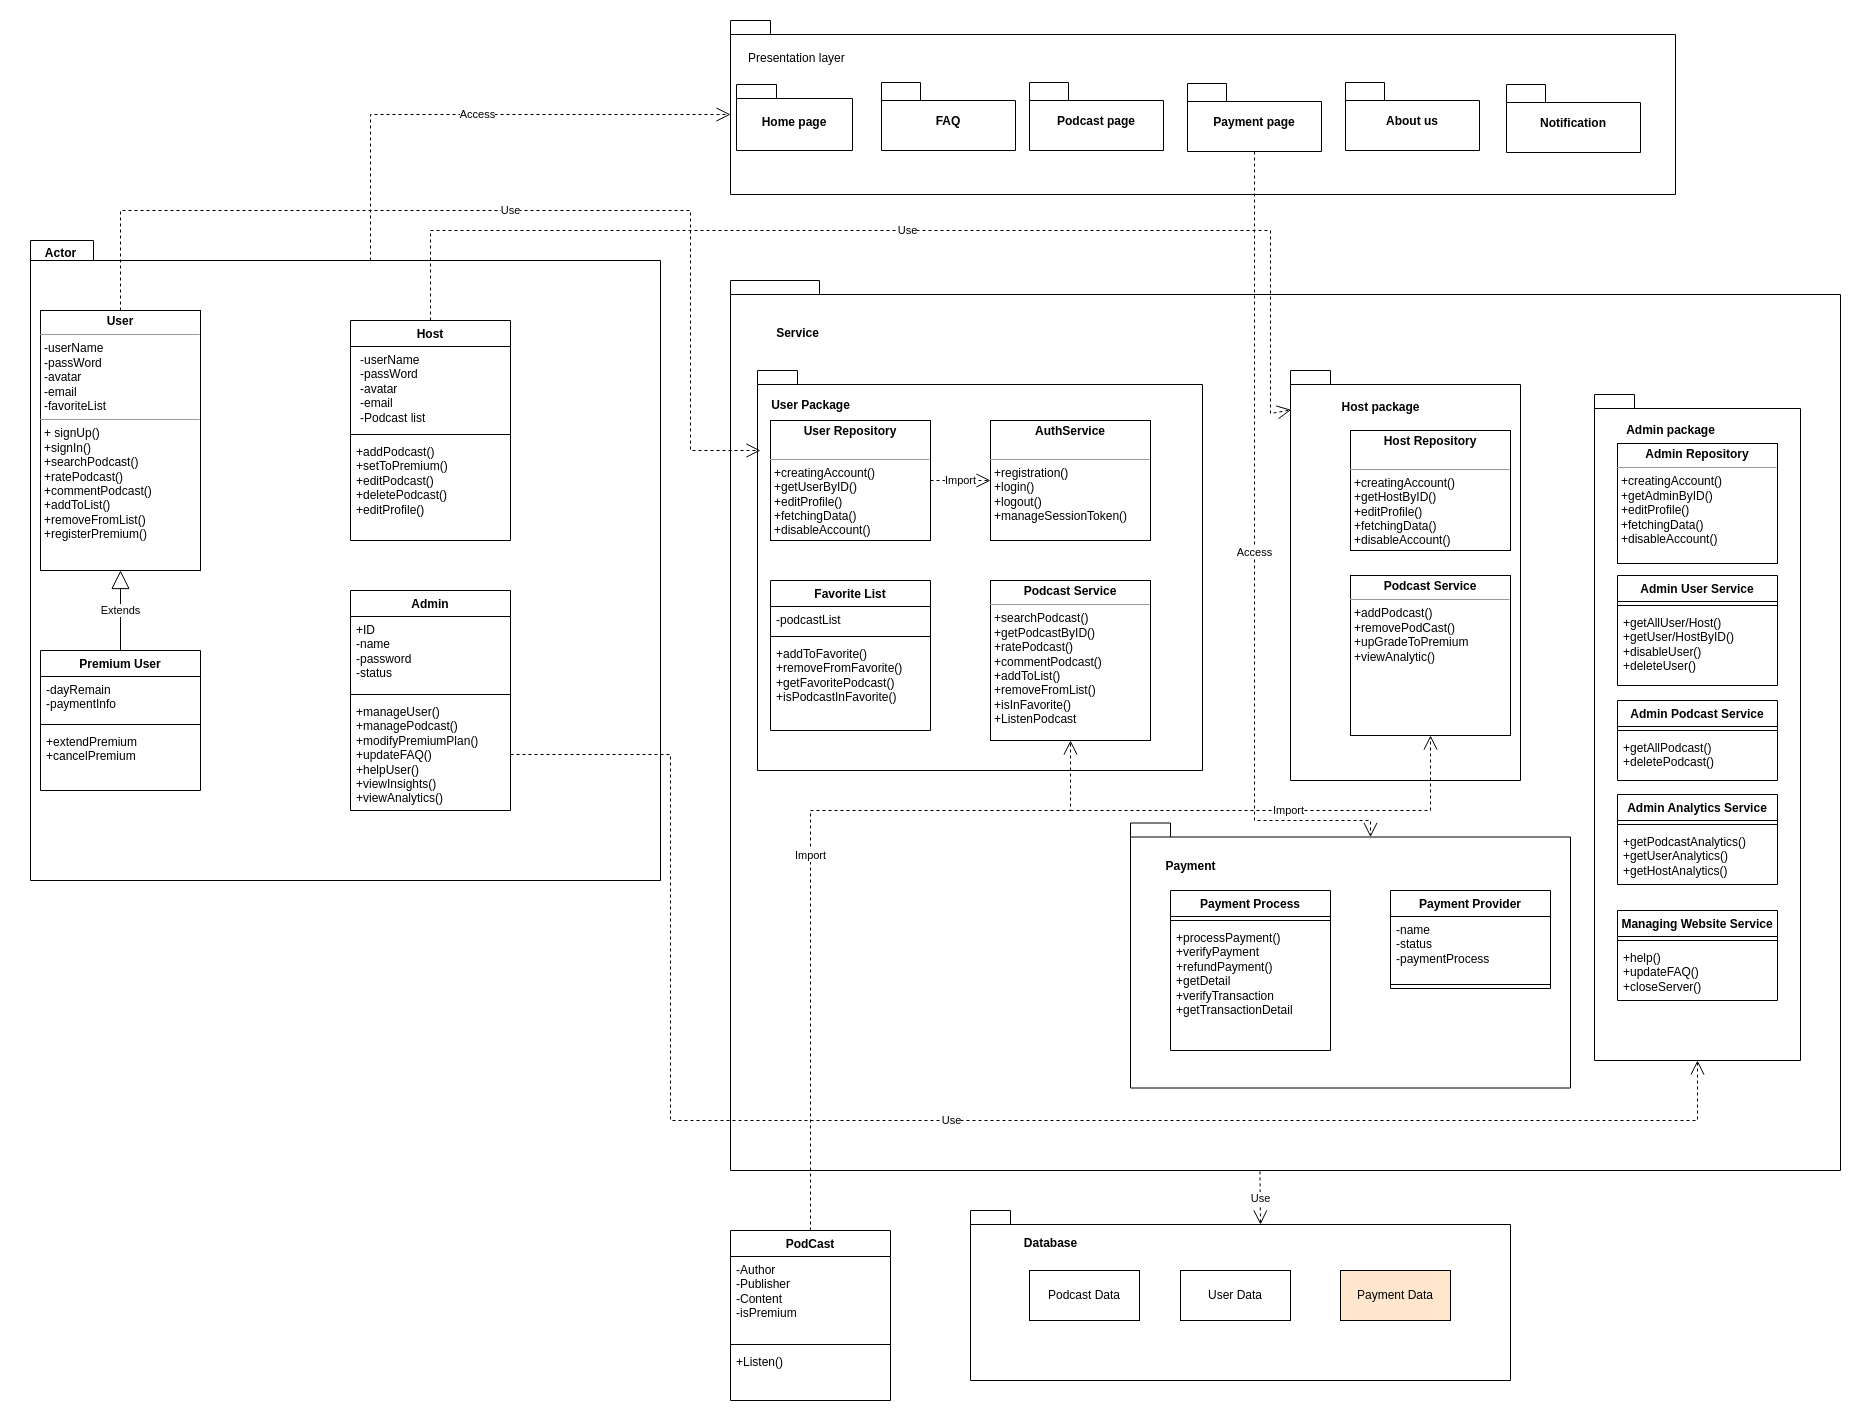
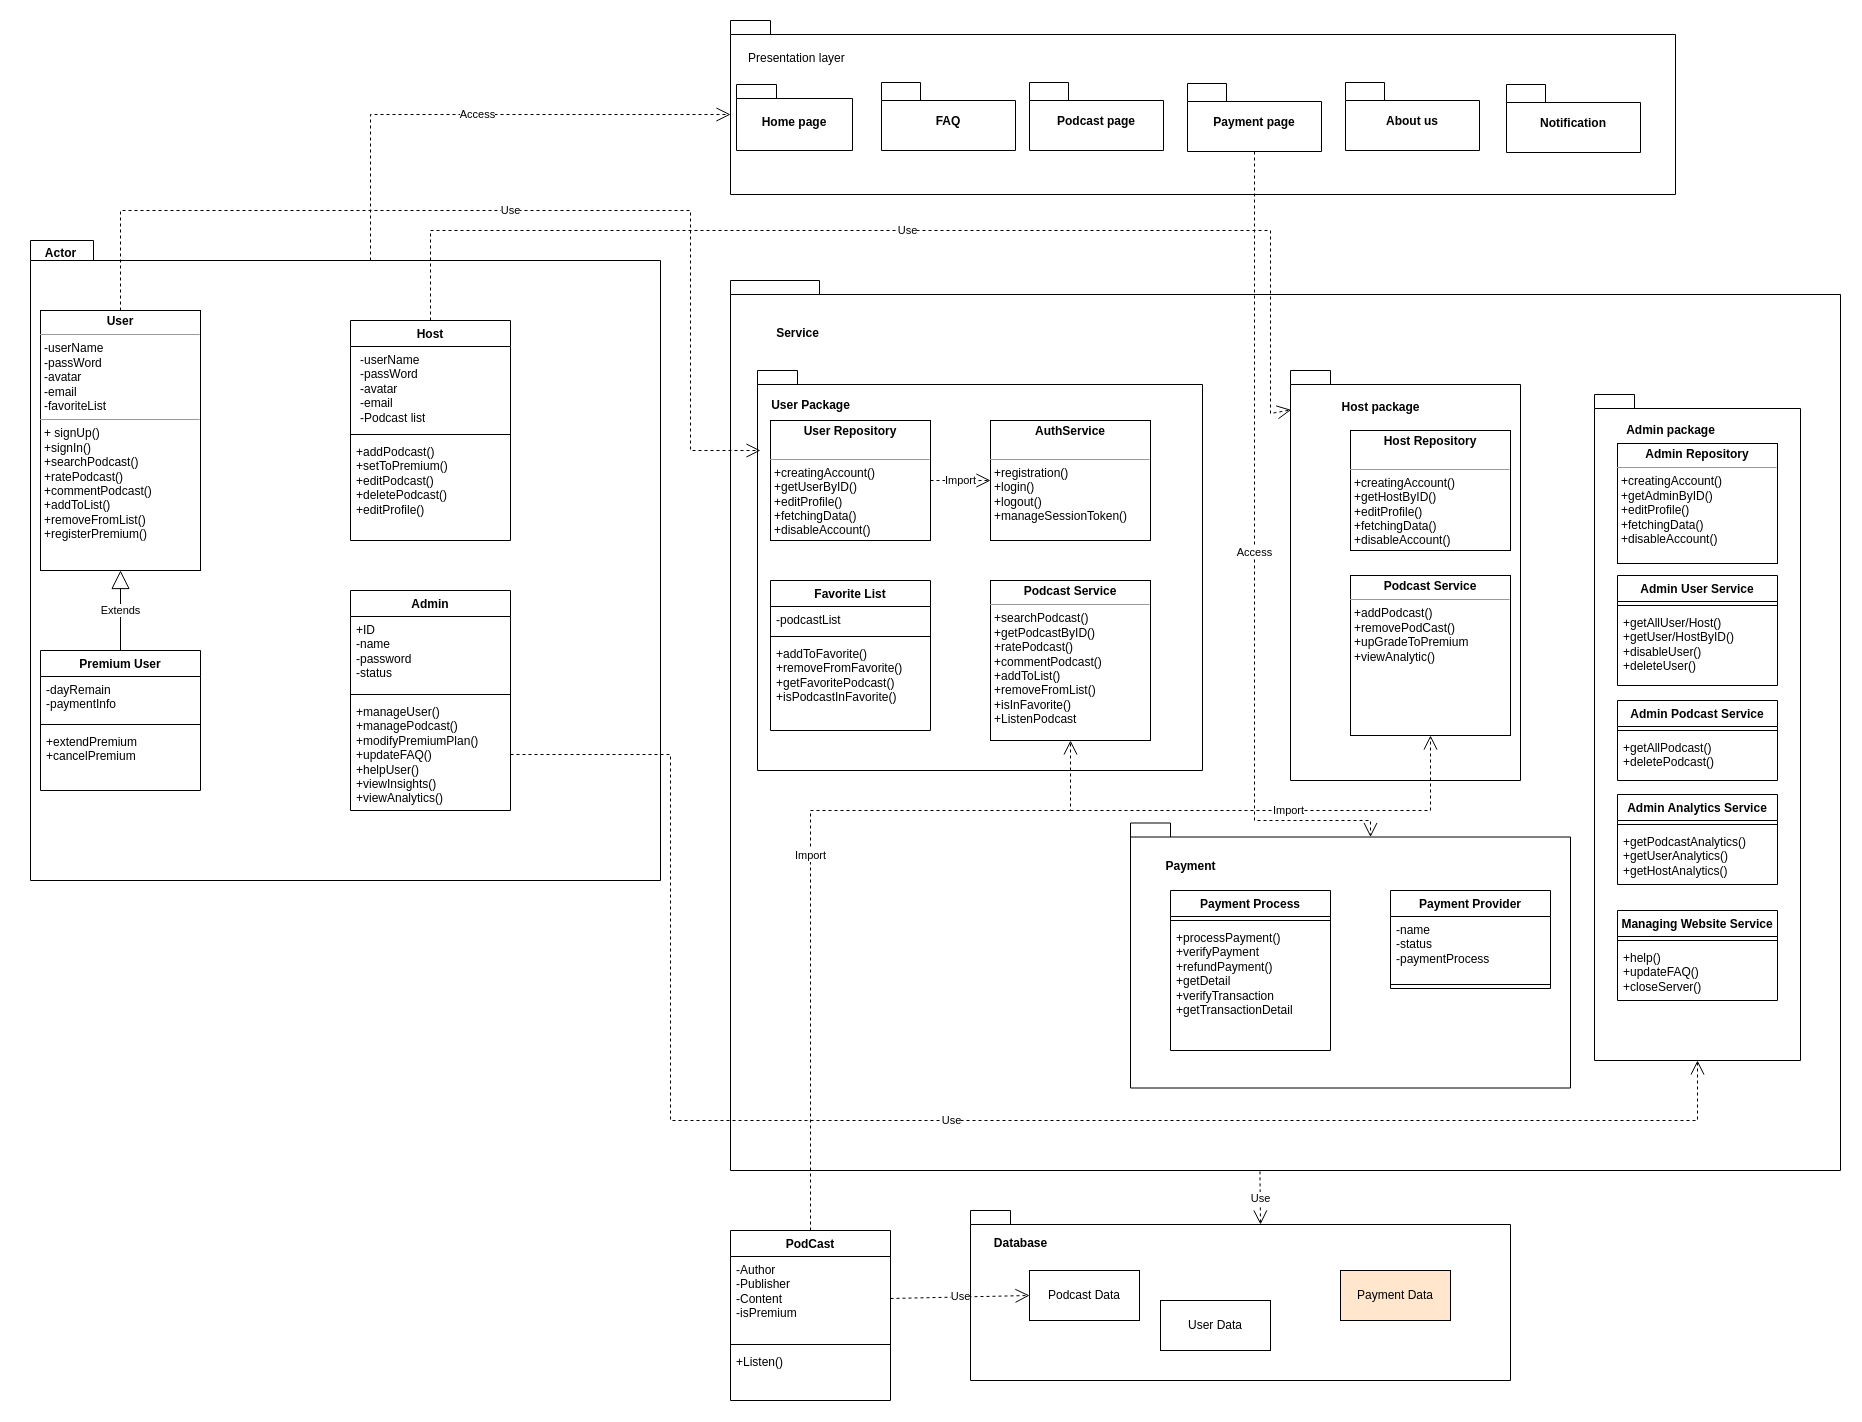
node "Database": moved (1051, 1244) -> (1021, 1244)
node "User Data": moved (1236, 1296) -> (1216, 1326)
edge "-Author -Publisher -Content -isPremium" -> "Podcast Data": added, label "Use"
